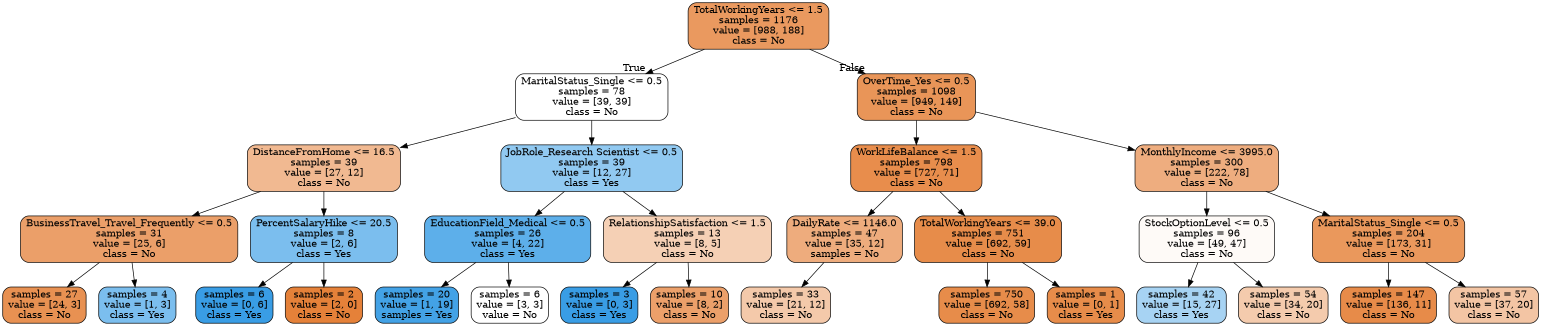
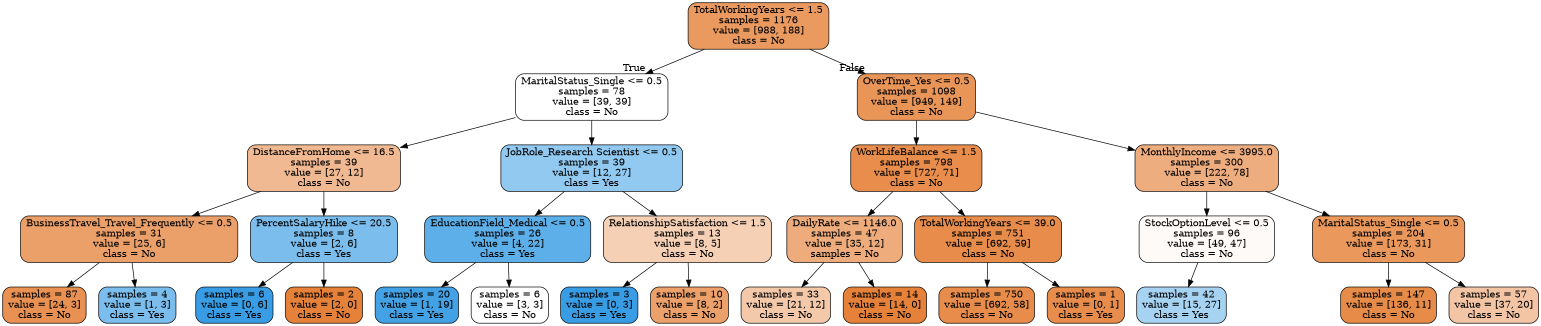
node "samples = 27 value = [24, 3] class = No": label "samples = 27 value = [24, 3] class = No" -> "samples = 87 value = [24, 3] class = No"
node "samples = 20 value = [1, 19] samples = Yes": label "samples = 20 value = [1, 19] samples = Yes" -> "samples = 20 value = [1, 19] class = Yes"
node "samples = 6 value = [3, 3] value = No": label "samples = 6 value = [3, 3] value = No" -> "samples = 6 value = [3, 3] class = No"
node "samples = 14 value = [14, 0] class = No": added
node "samples = 54 value = [34, 20] class = No": removed
